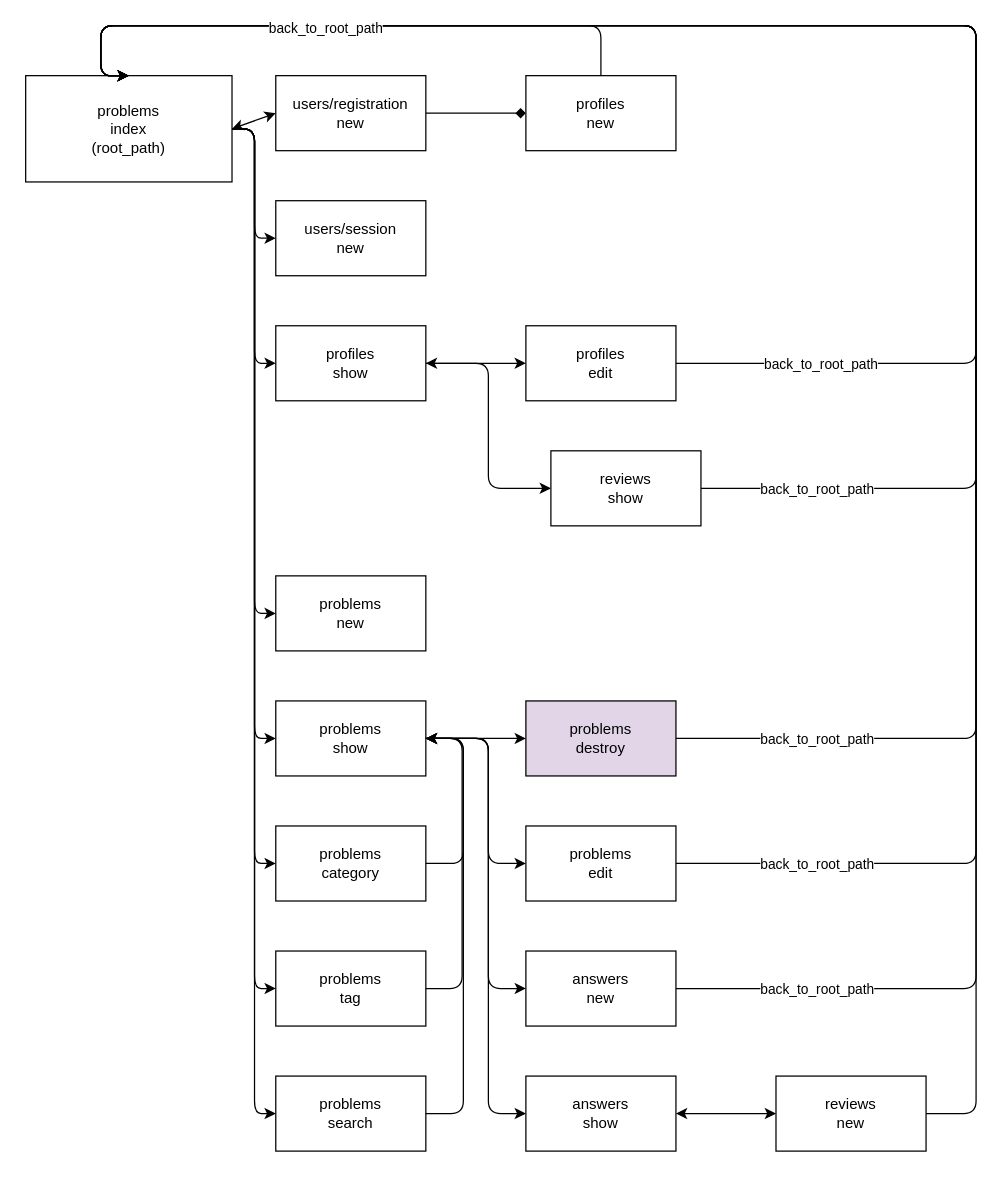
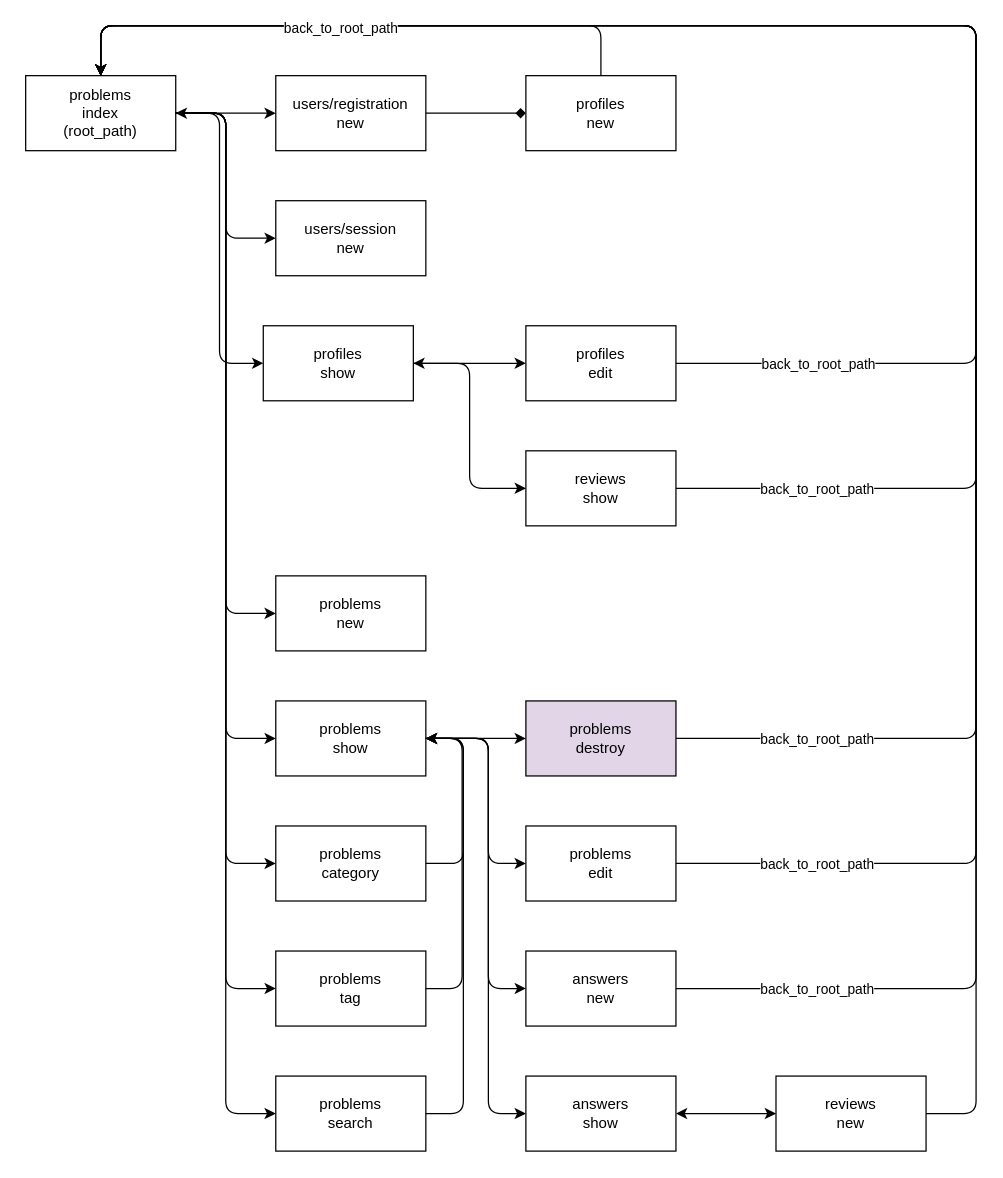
node "problems index (root_path)": size 206x106 -> 150x75
node "profiles show": moved (351, 363) -> (338, 363)
node "reviews show": moved (626, 488) -> (601, 488)
